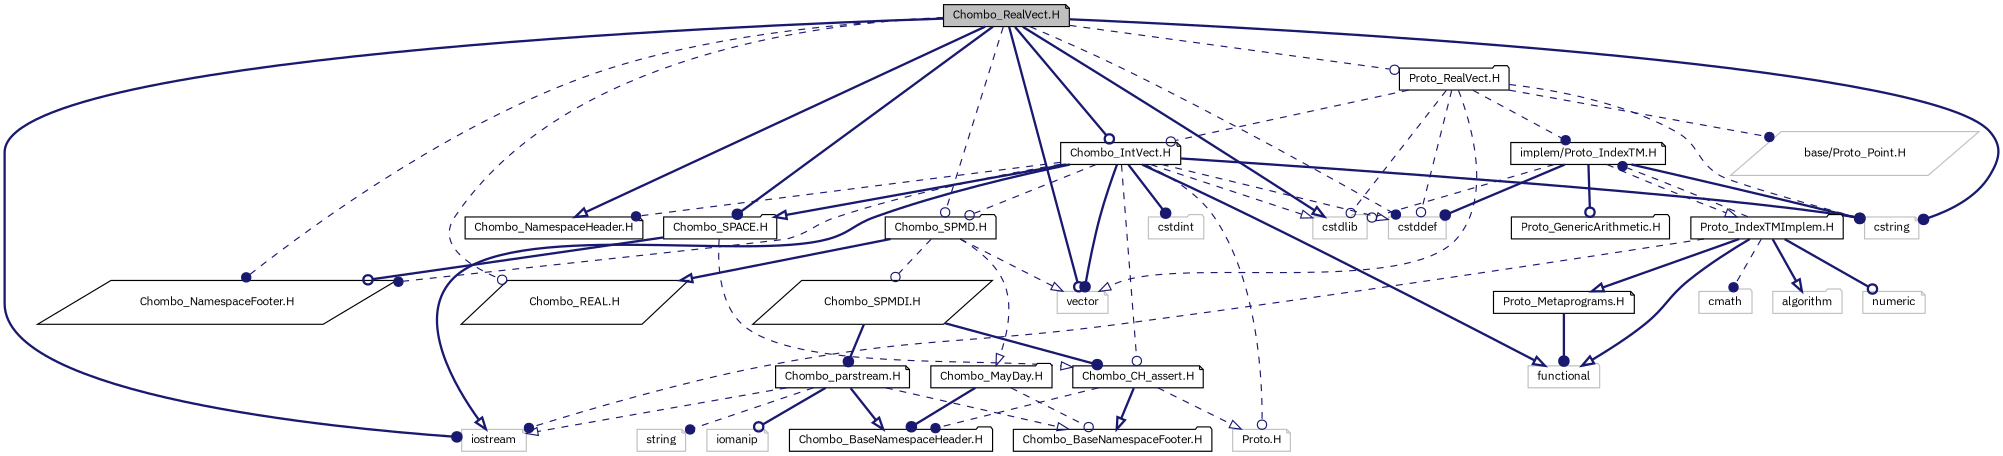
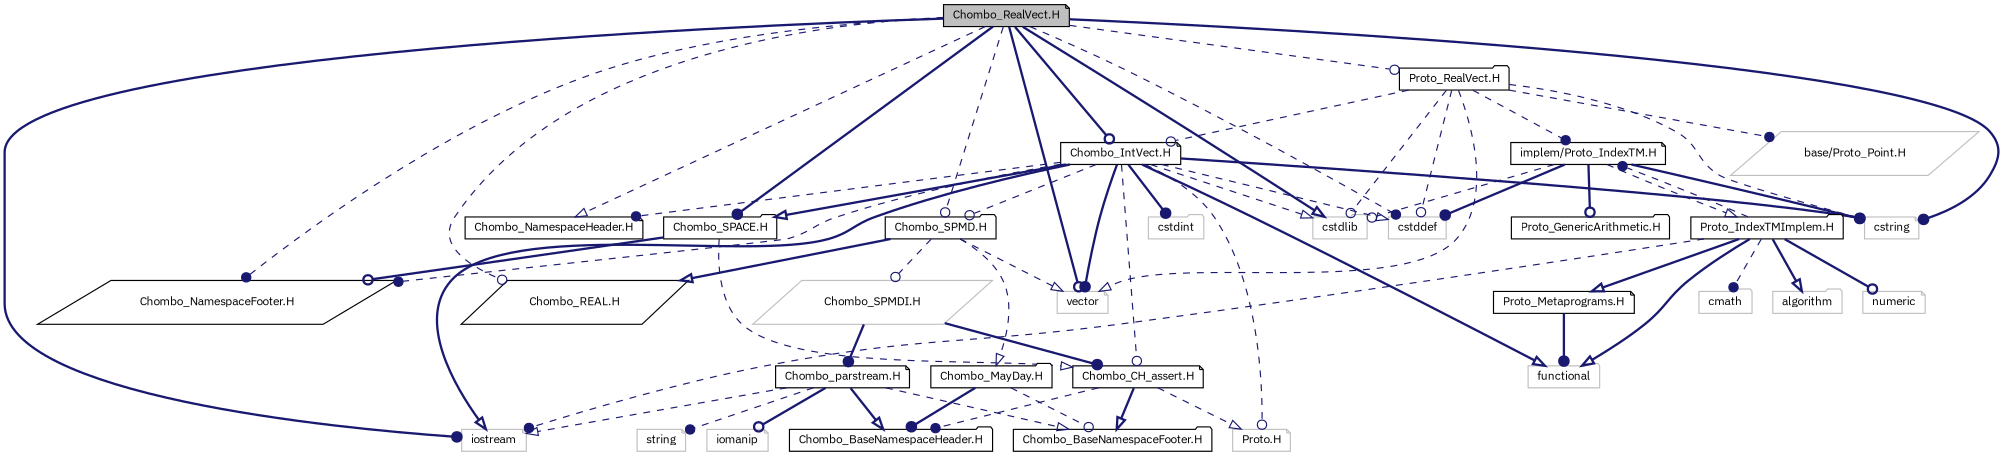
edge "Chombo_RealVect.H" -> "Chombo_NamespaceHeader.H": style bold -> dashed
node "Chombo_SPMDI.H": color black -> grey75
